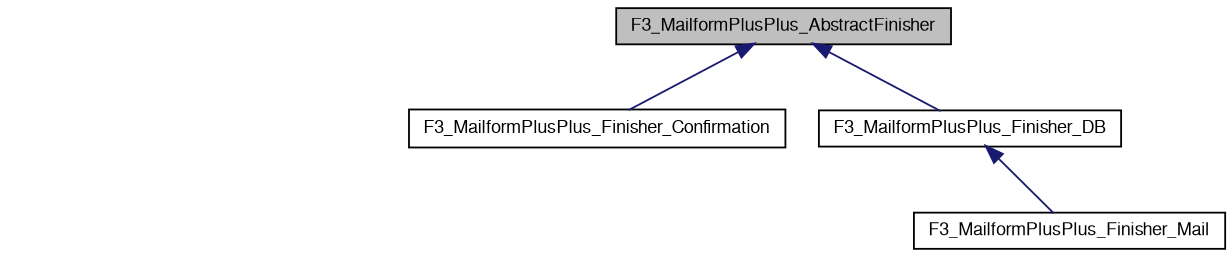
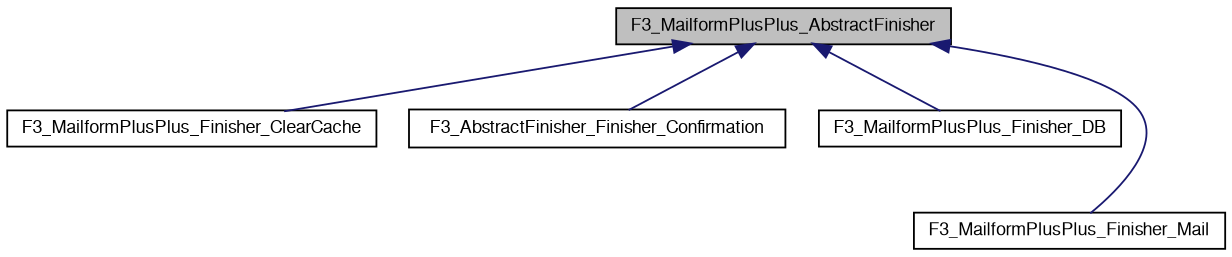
node "F3_MailformPlusPlus_Finisher_ClearCache": added
node "F3_MailformPlusPlus_Finisher_Confirmation": label "F3_MailformPlusPlus_Finisher_Confirmation" -> "F3_AbstractFinisher_Finisher_Confirmation"
edge "F3_MailformPlusPlus_Finisher_Mail" -> "F3_MailformPlusPlus_Finisher_DB": now "F3_MailformPlusPlus_Finisher_Mail" -> "F3_MailformPlusPlus_AbstractFinisher"
